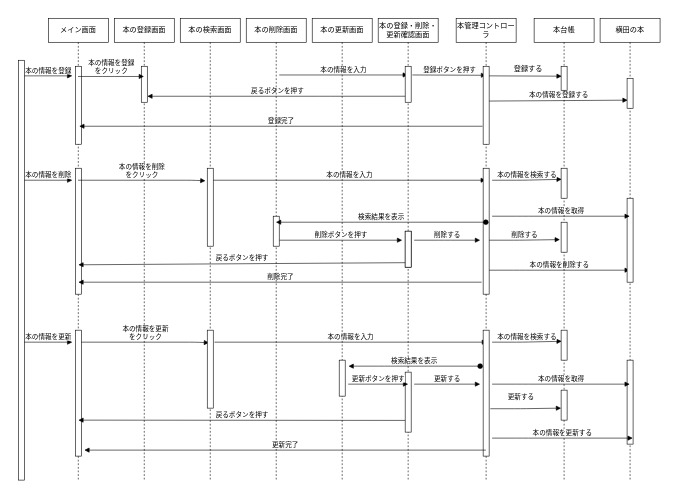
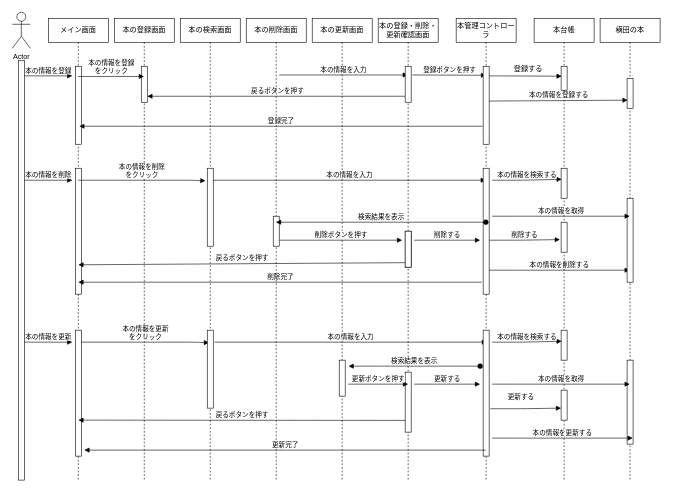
node "Actor": added
